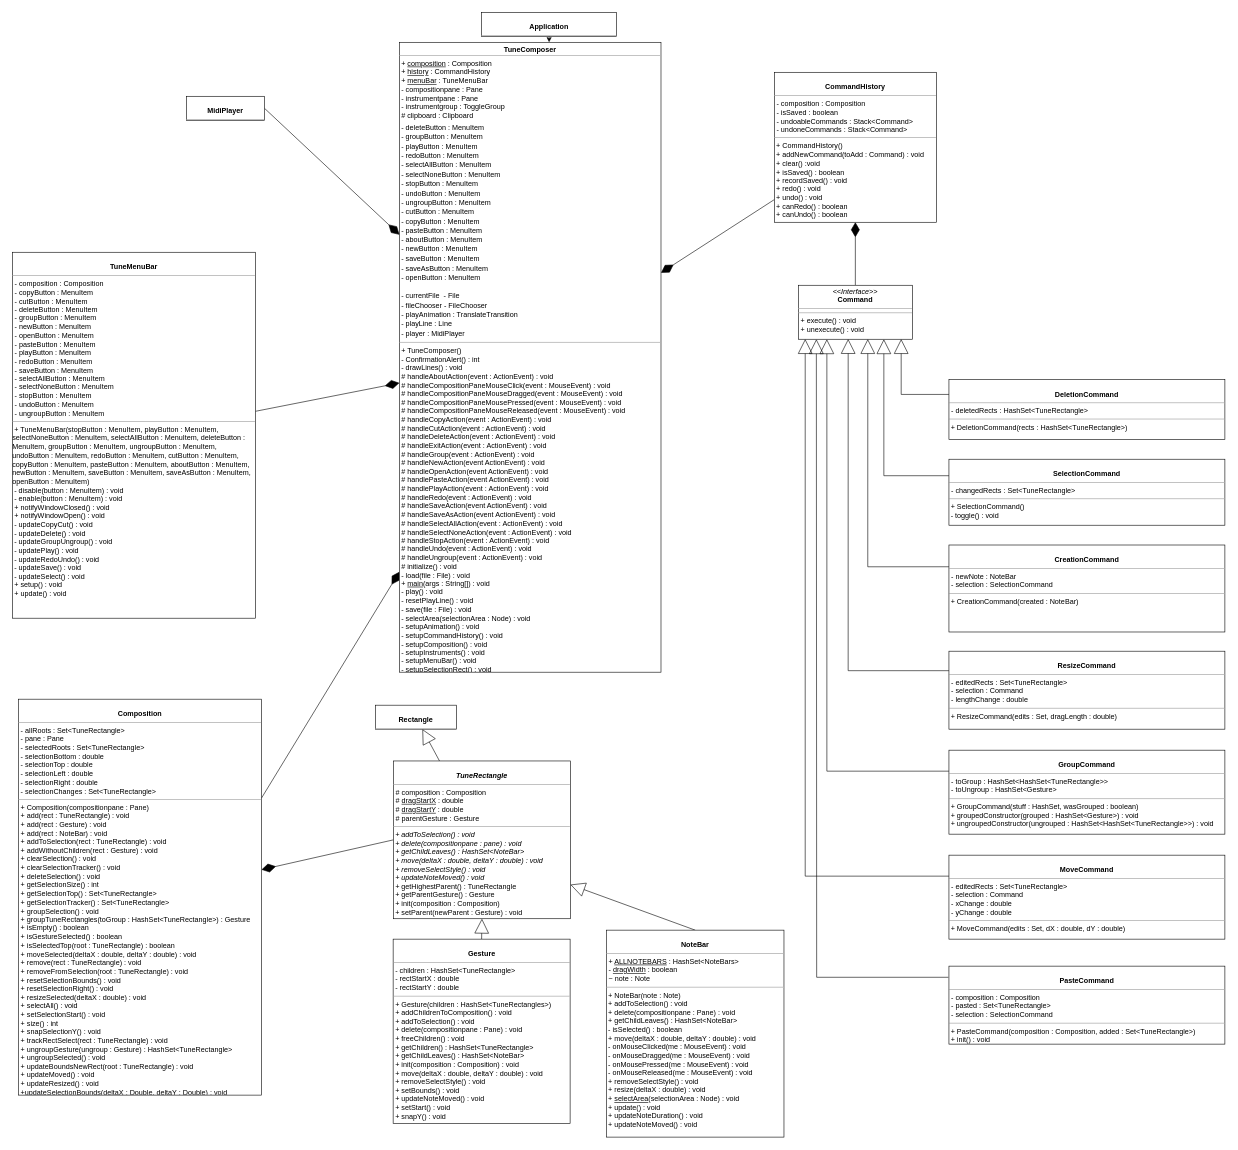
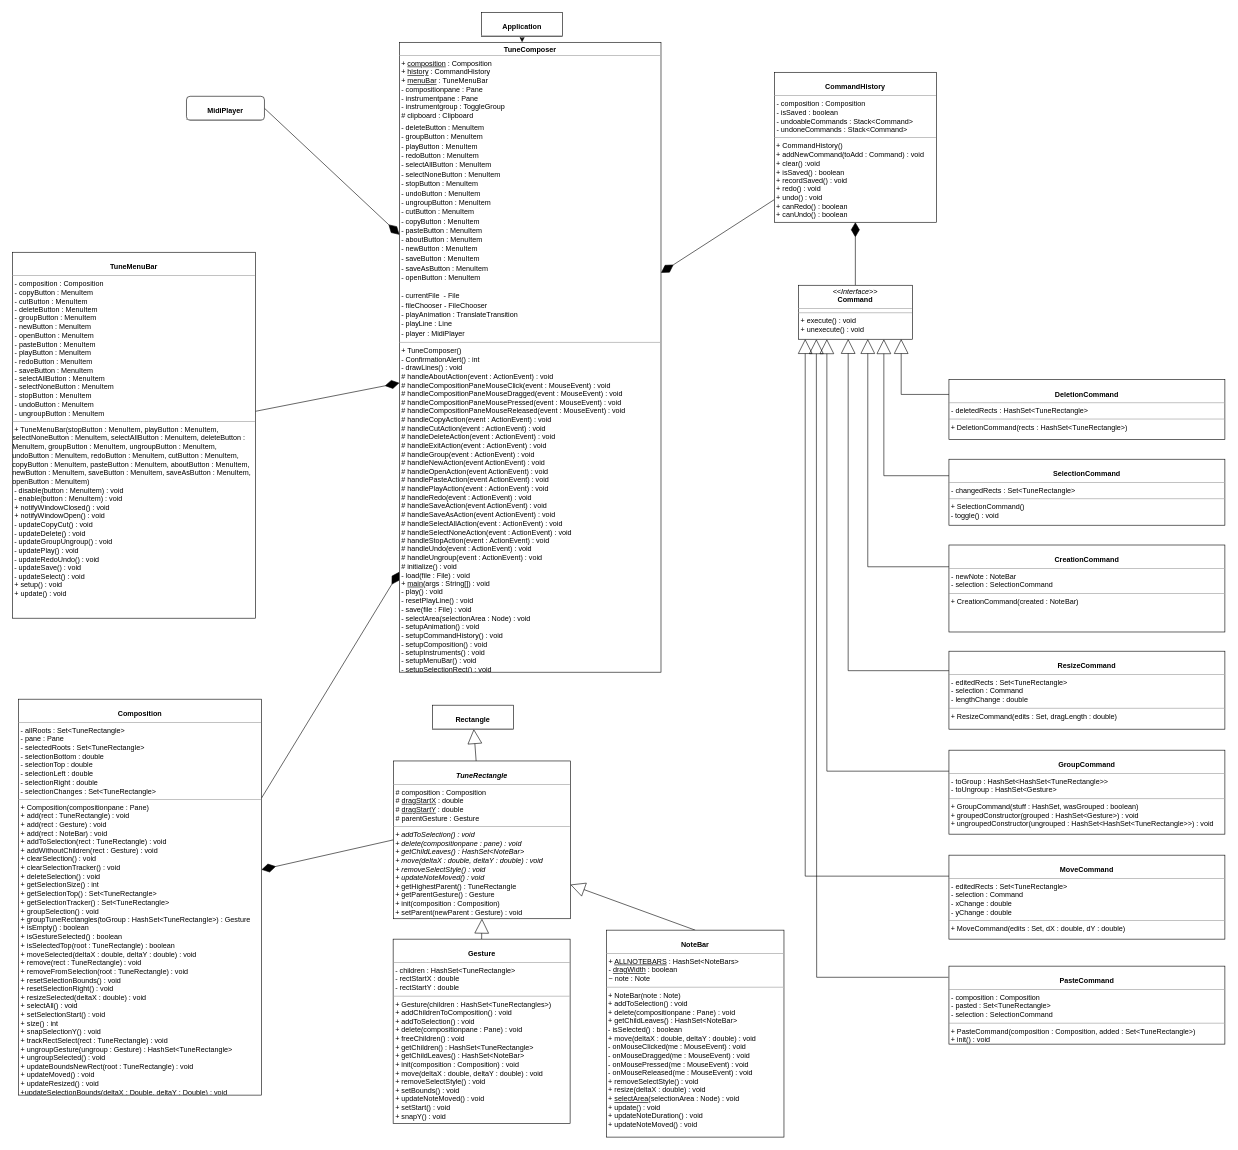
node "Application": size 135x24 -> 81x24
node "MidiPlayer": shape rectangle -> rounded rectangle
node "Rectangle": moved (416, 717) -> (473, 717)
